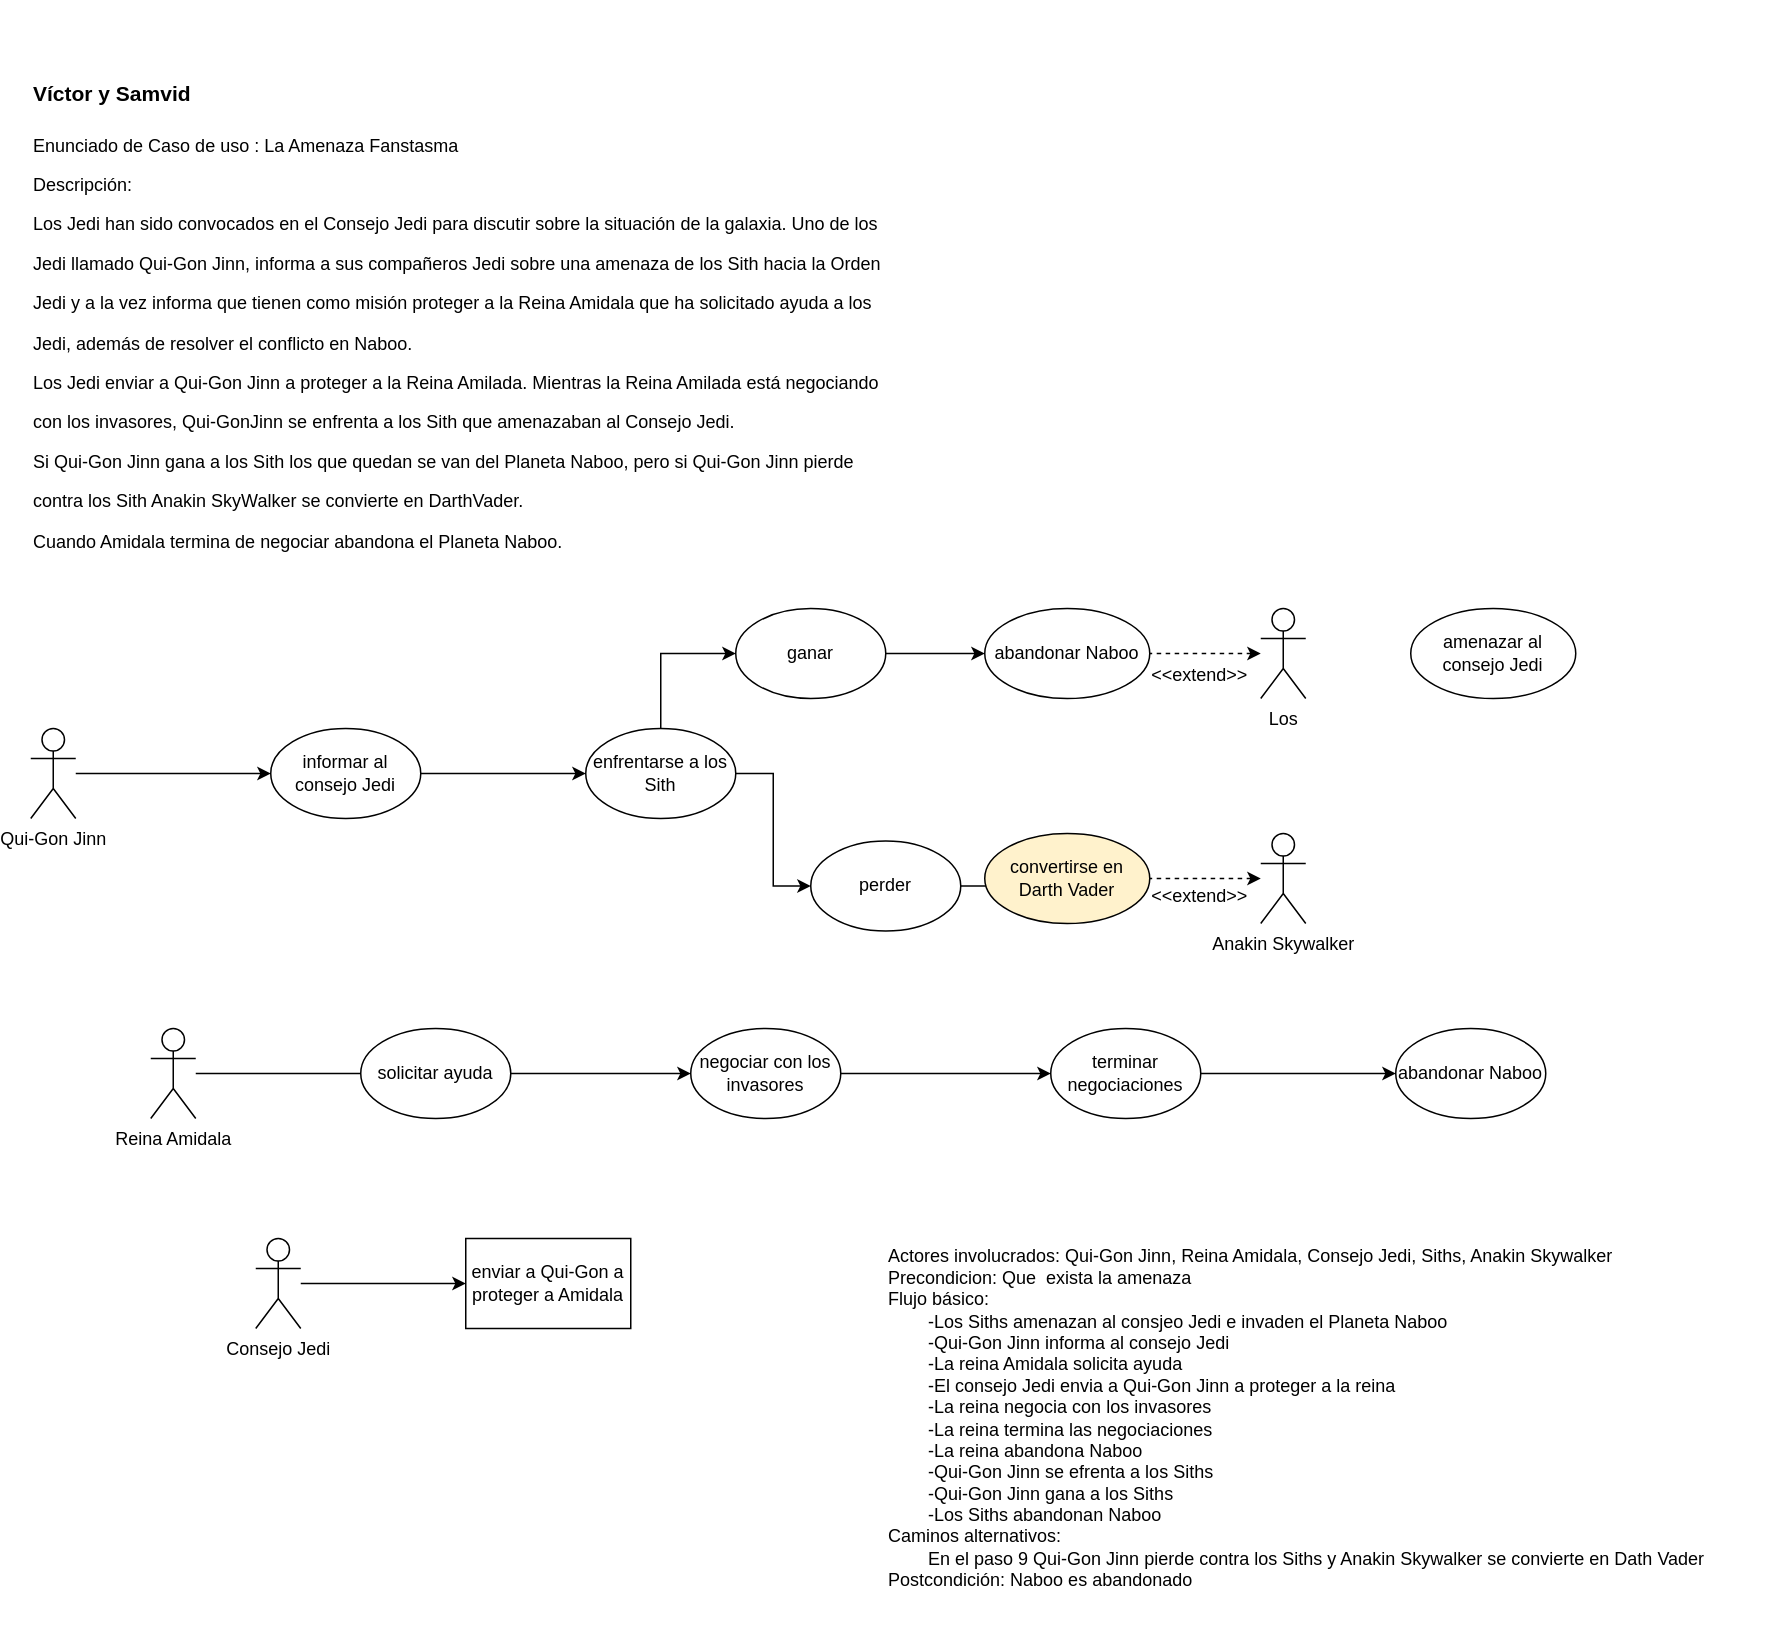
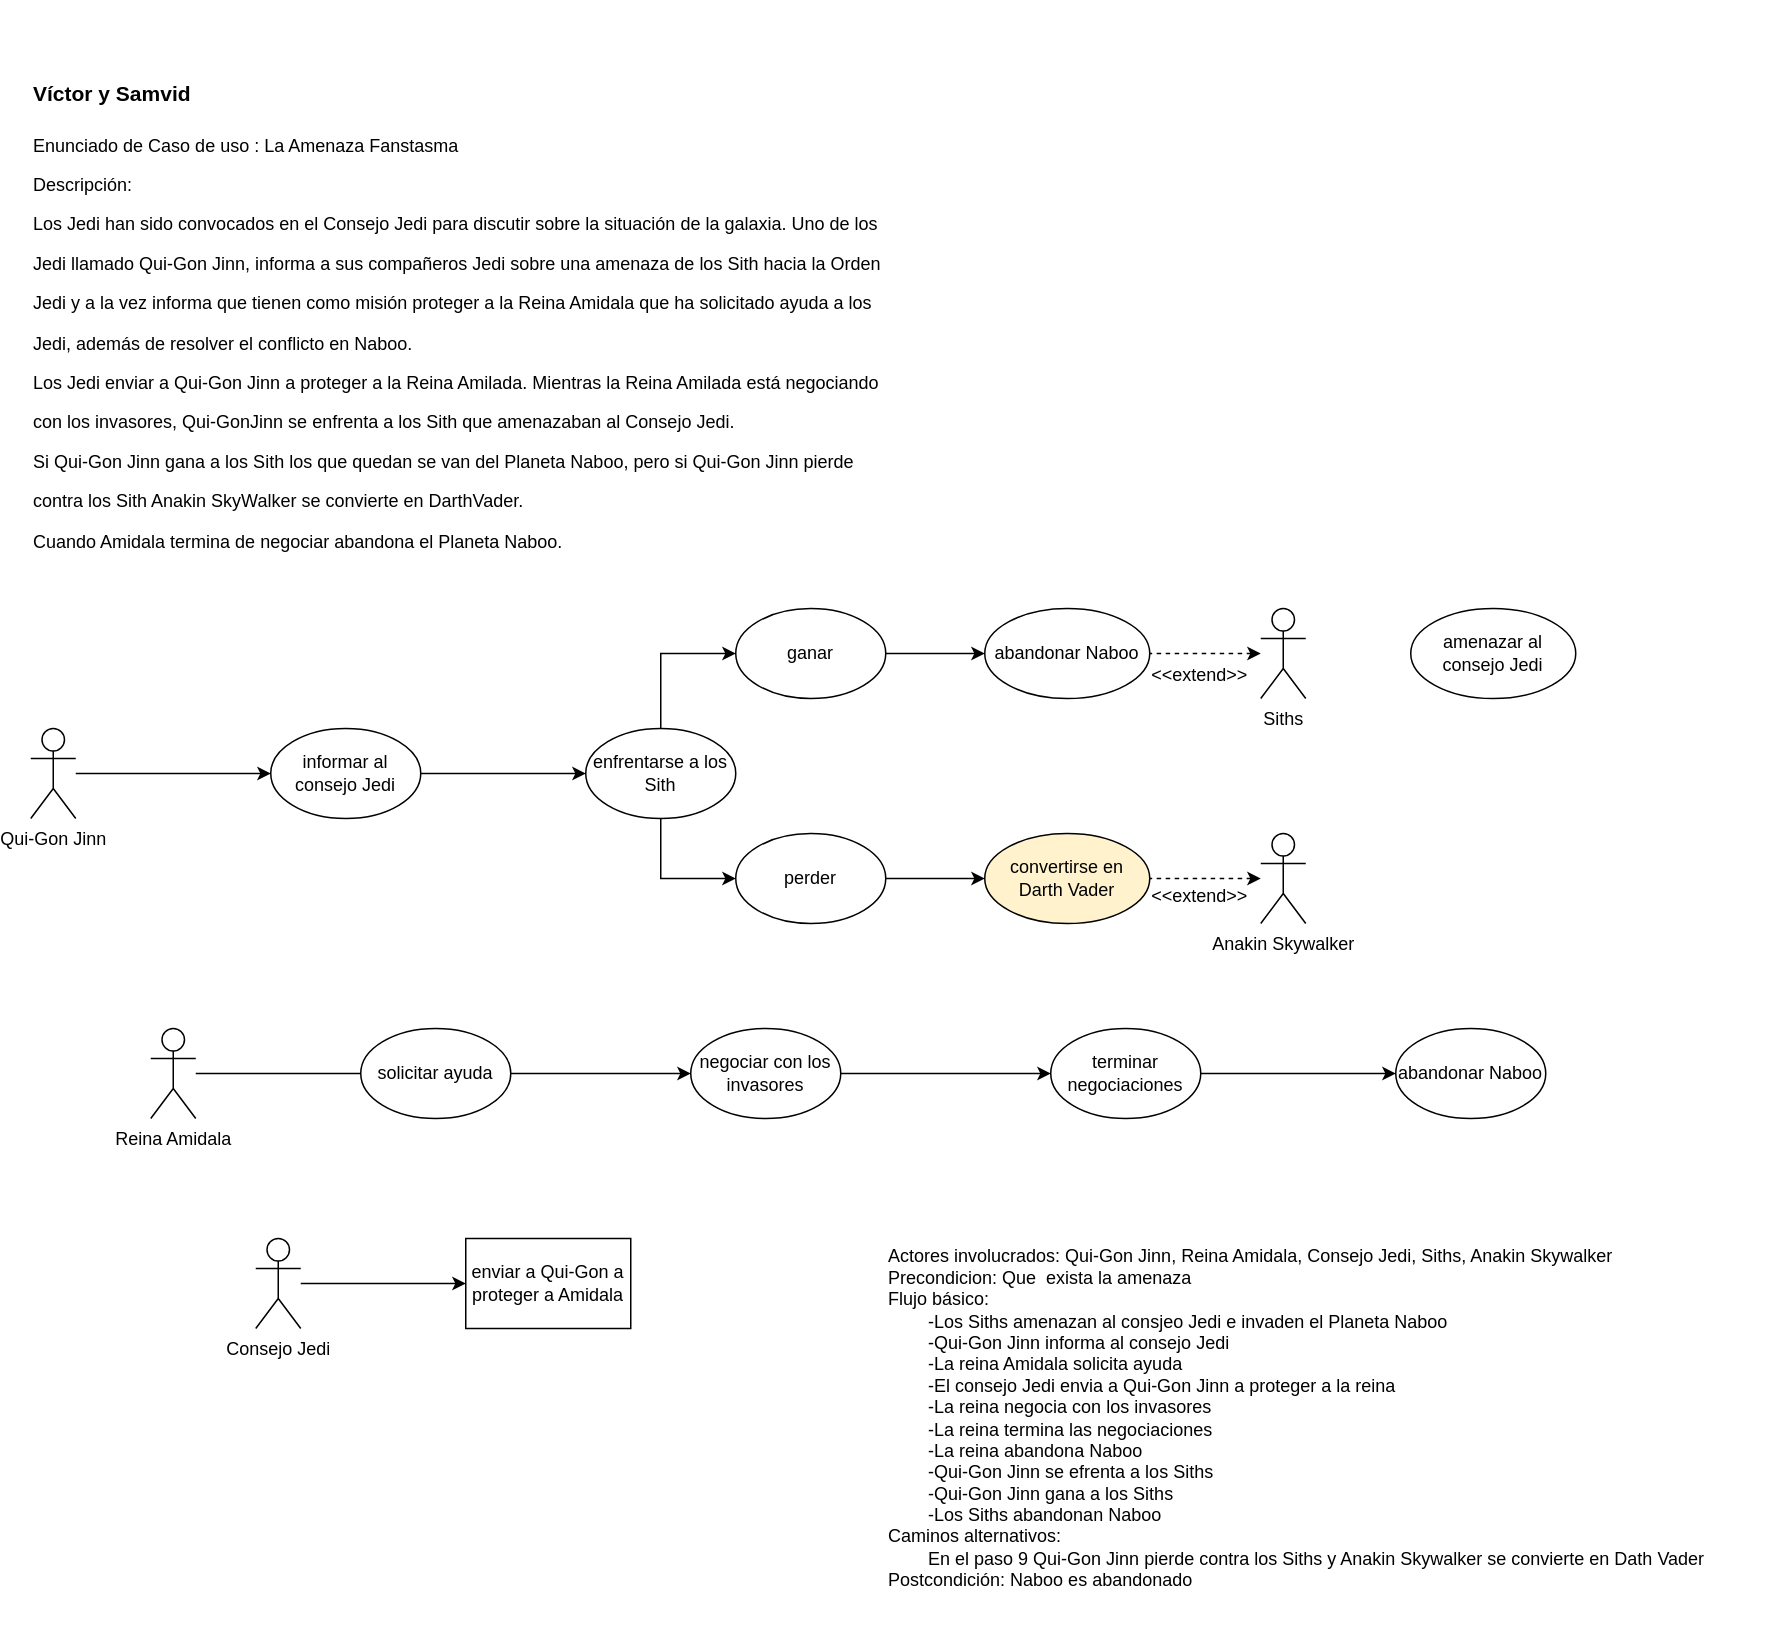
node "Los": label "Los" -> "Siths"
node "perder": moved (886, 886) -> (811, 878)
